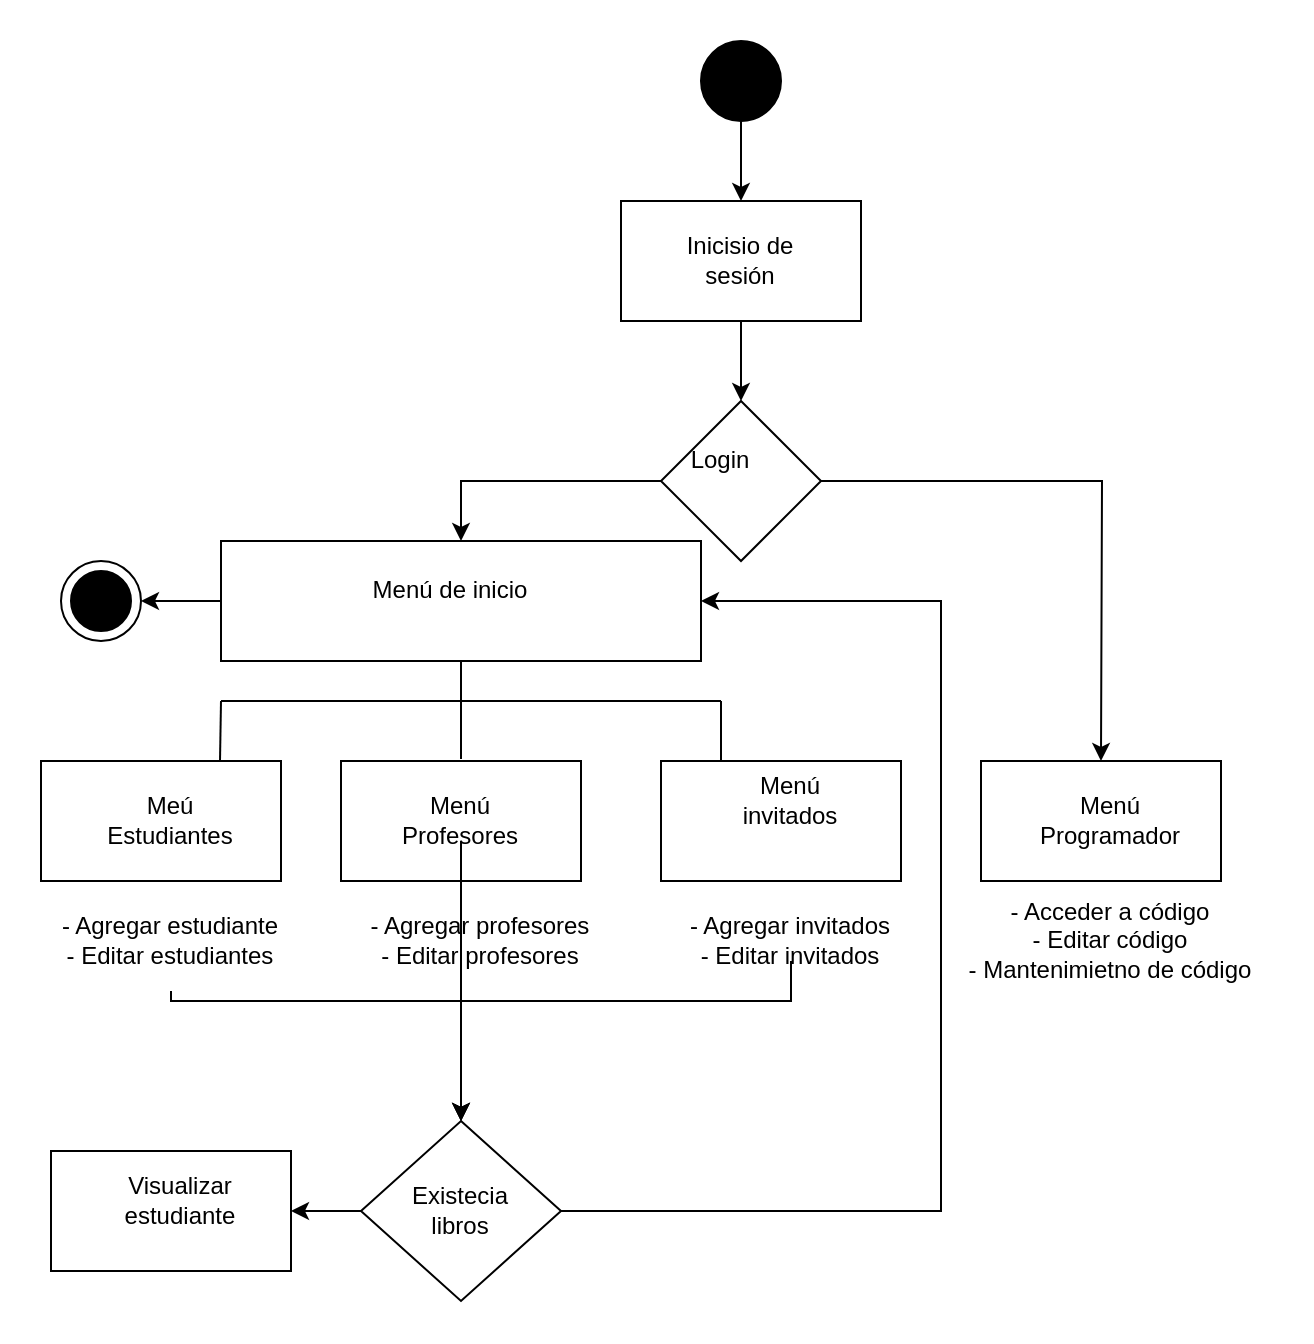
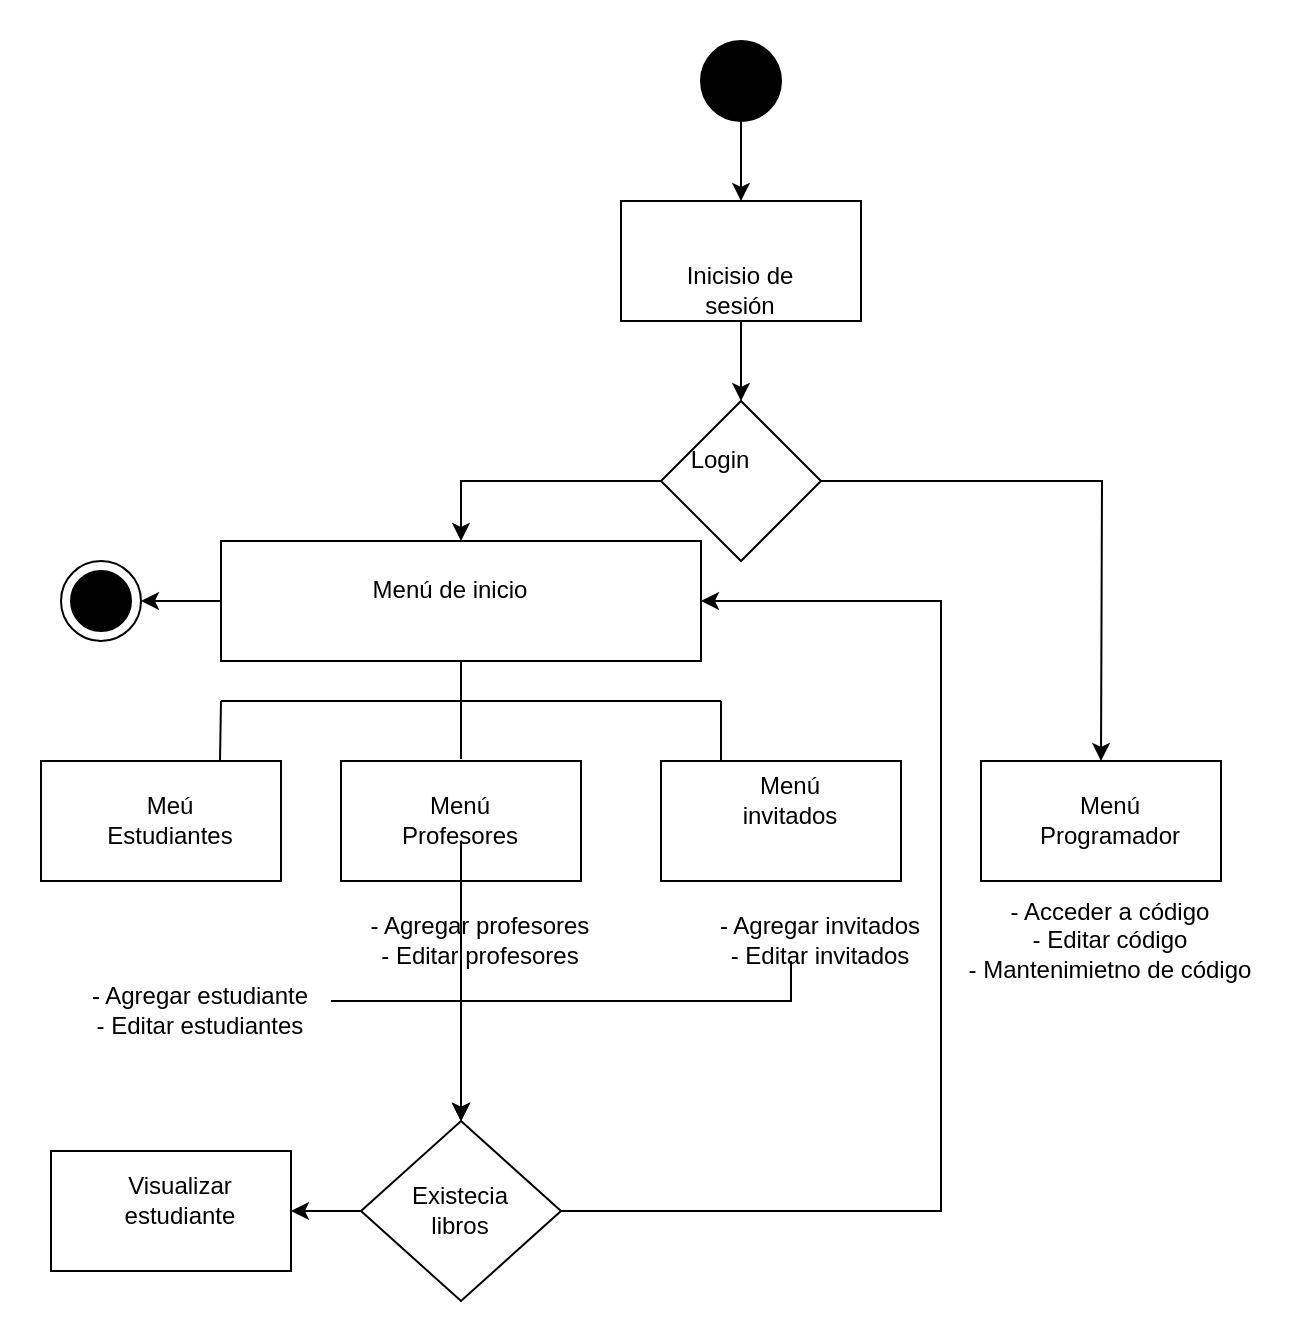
node "Inicisio de sesión": moved (741, 261) -> (741, 291)
node "- Agregar estudiante - Editar estudiantes": moved (171, 941) -> (201, 1011)
node "- Agregar invitados - Editar invitados": moved (791, 941) -> (821, 941)
